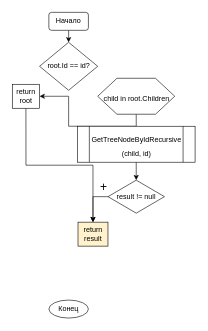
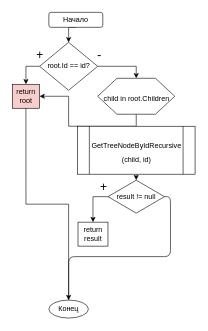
node "Начало": size 40x18 -> 54x15
edge "root.Id == id?" -> "return root": added, label "+"
edge "root.Id == id?" -> "child in root.Children": added, label "-"
node "return root": fillcolor #ffffff -> #f8cecc
node "GetTreeNodeByIdRecursive (child, id)": size 118x36 -> 118x48
edge "return root" -> "return result": now "return root" -> "Конец"
node "return result": fillcolor #fff2cc -> #ffffff
edge "result != null" -- "Конец": added
